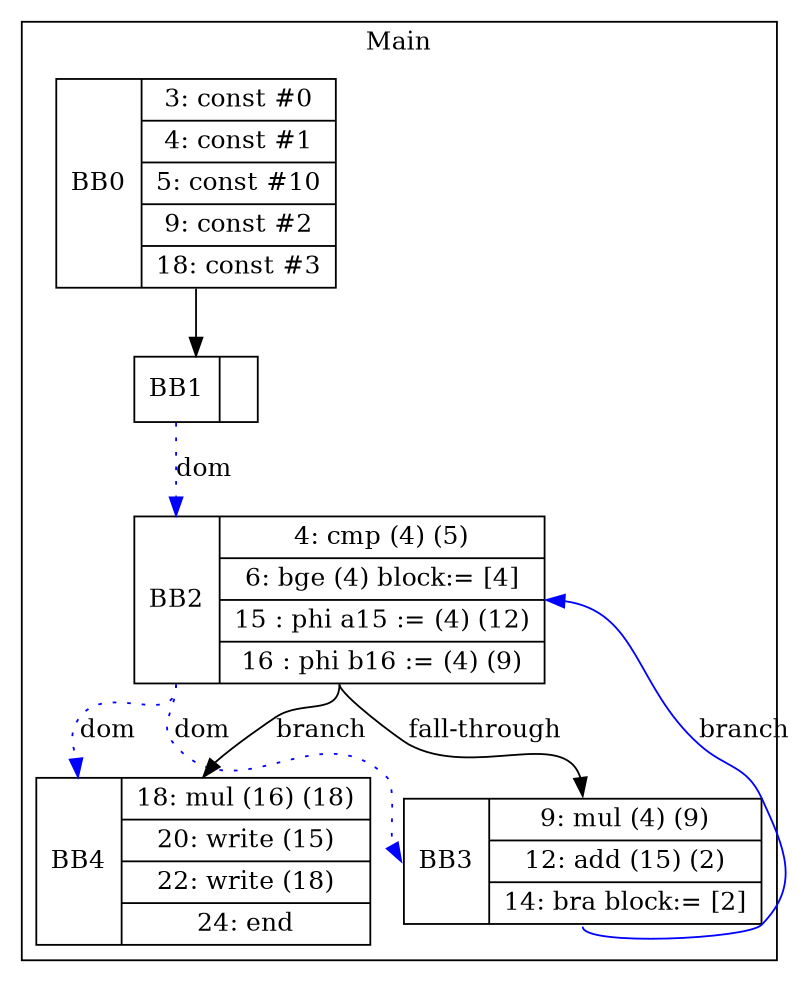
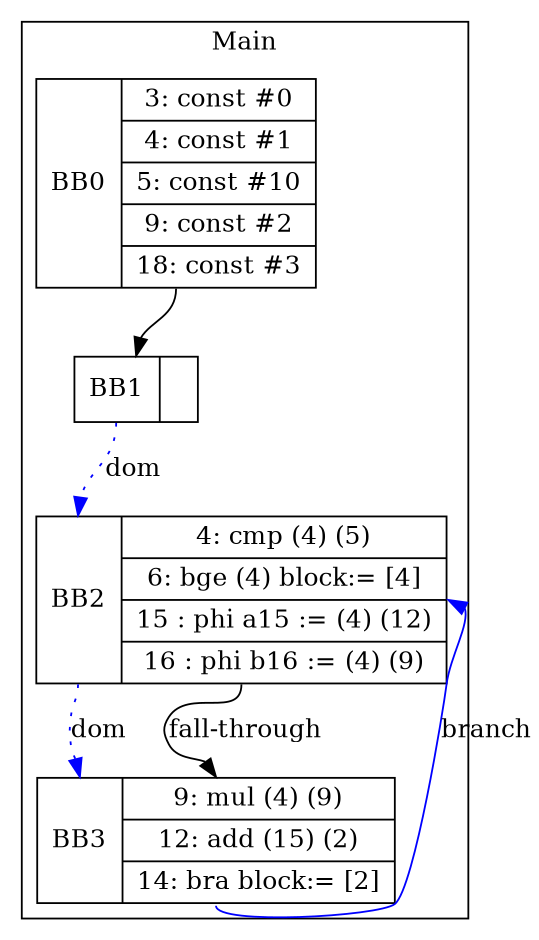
node "BB4": removed
